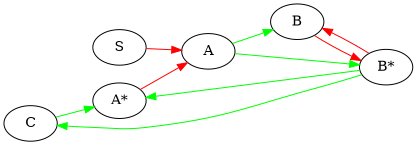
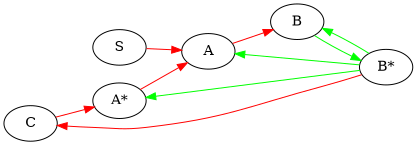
edge "A" -> "B": color green -> red
edge "B*" -> "B": color red -> green
edge "B" -> "B*": color red -> green
edge "A" -> "B*": reversed
edge "C" -> "A*": color green -> red
edge "B*" -> "C": color green -> red
